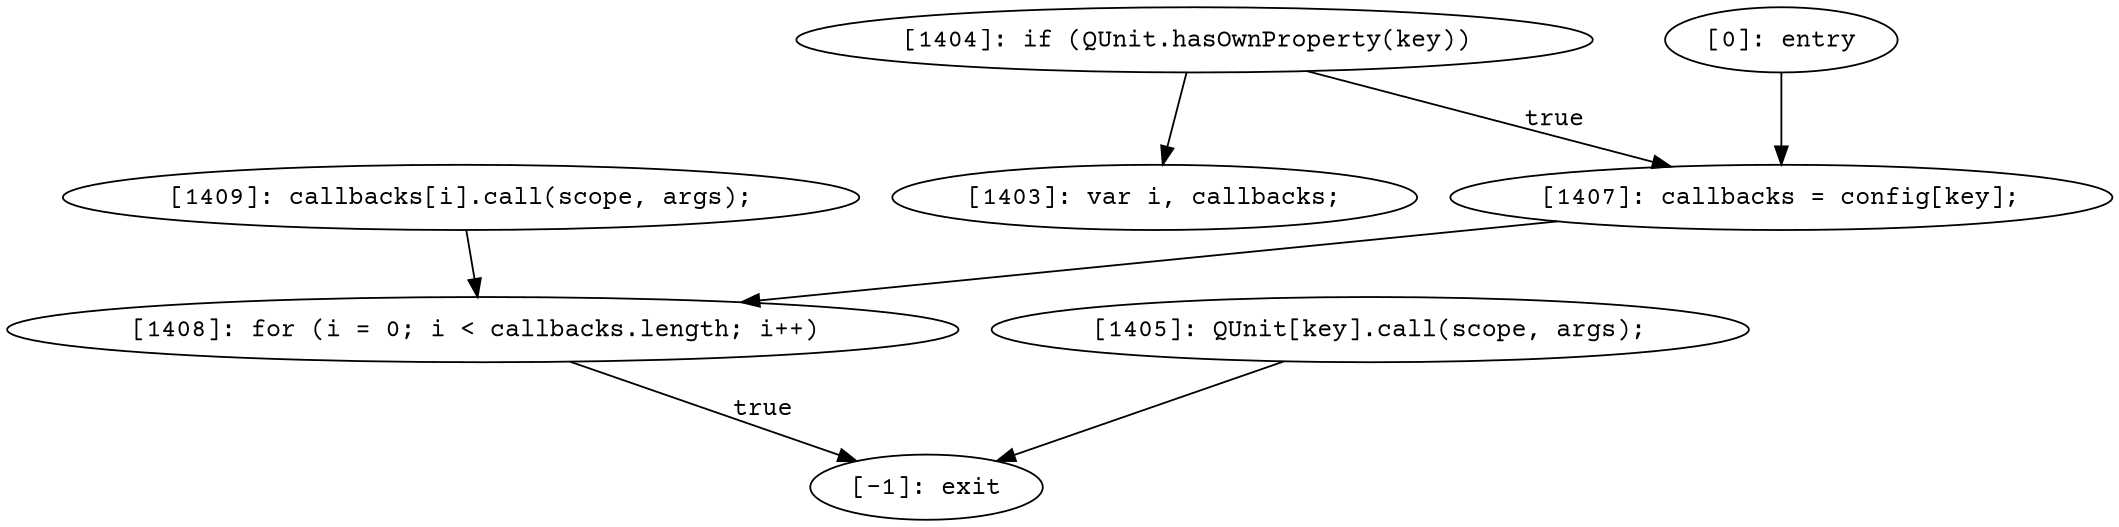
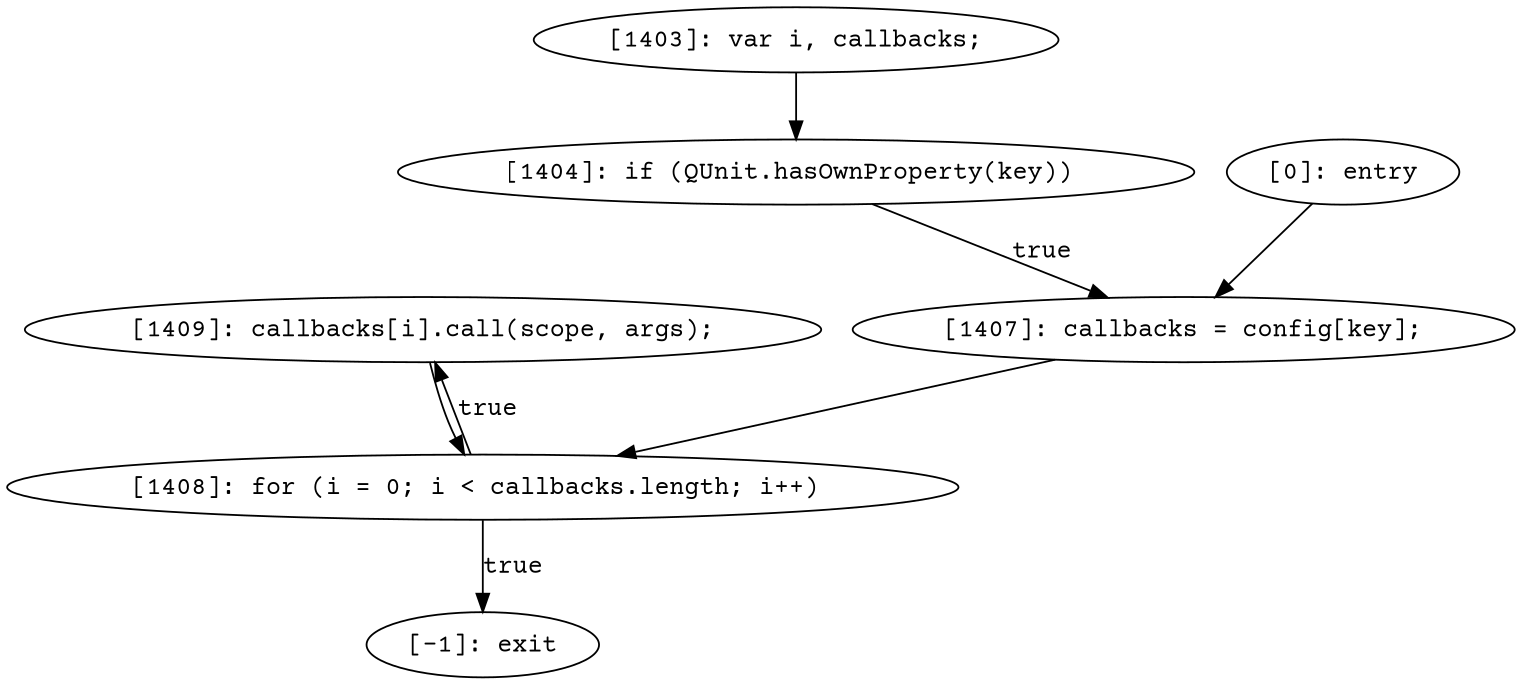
edge "[1404]: if (QUnit.hasOwnProperty(key))" -> "[1403]: var i, callbacks;": reversed
node "[1405]: QUnit[key].call(scope, args);": removed
edge "[1408]: for (i = 0; i < callbacks.length; i++)" -> "[1409]: callbacks[i].call(scope, args);": added, label "true"
